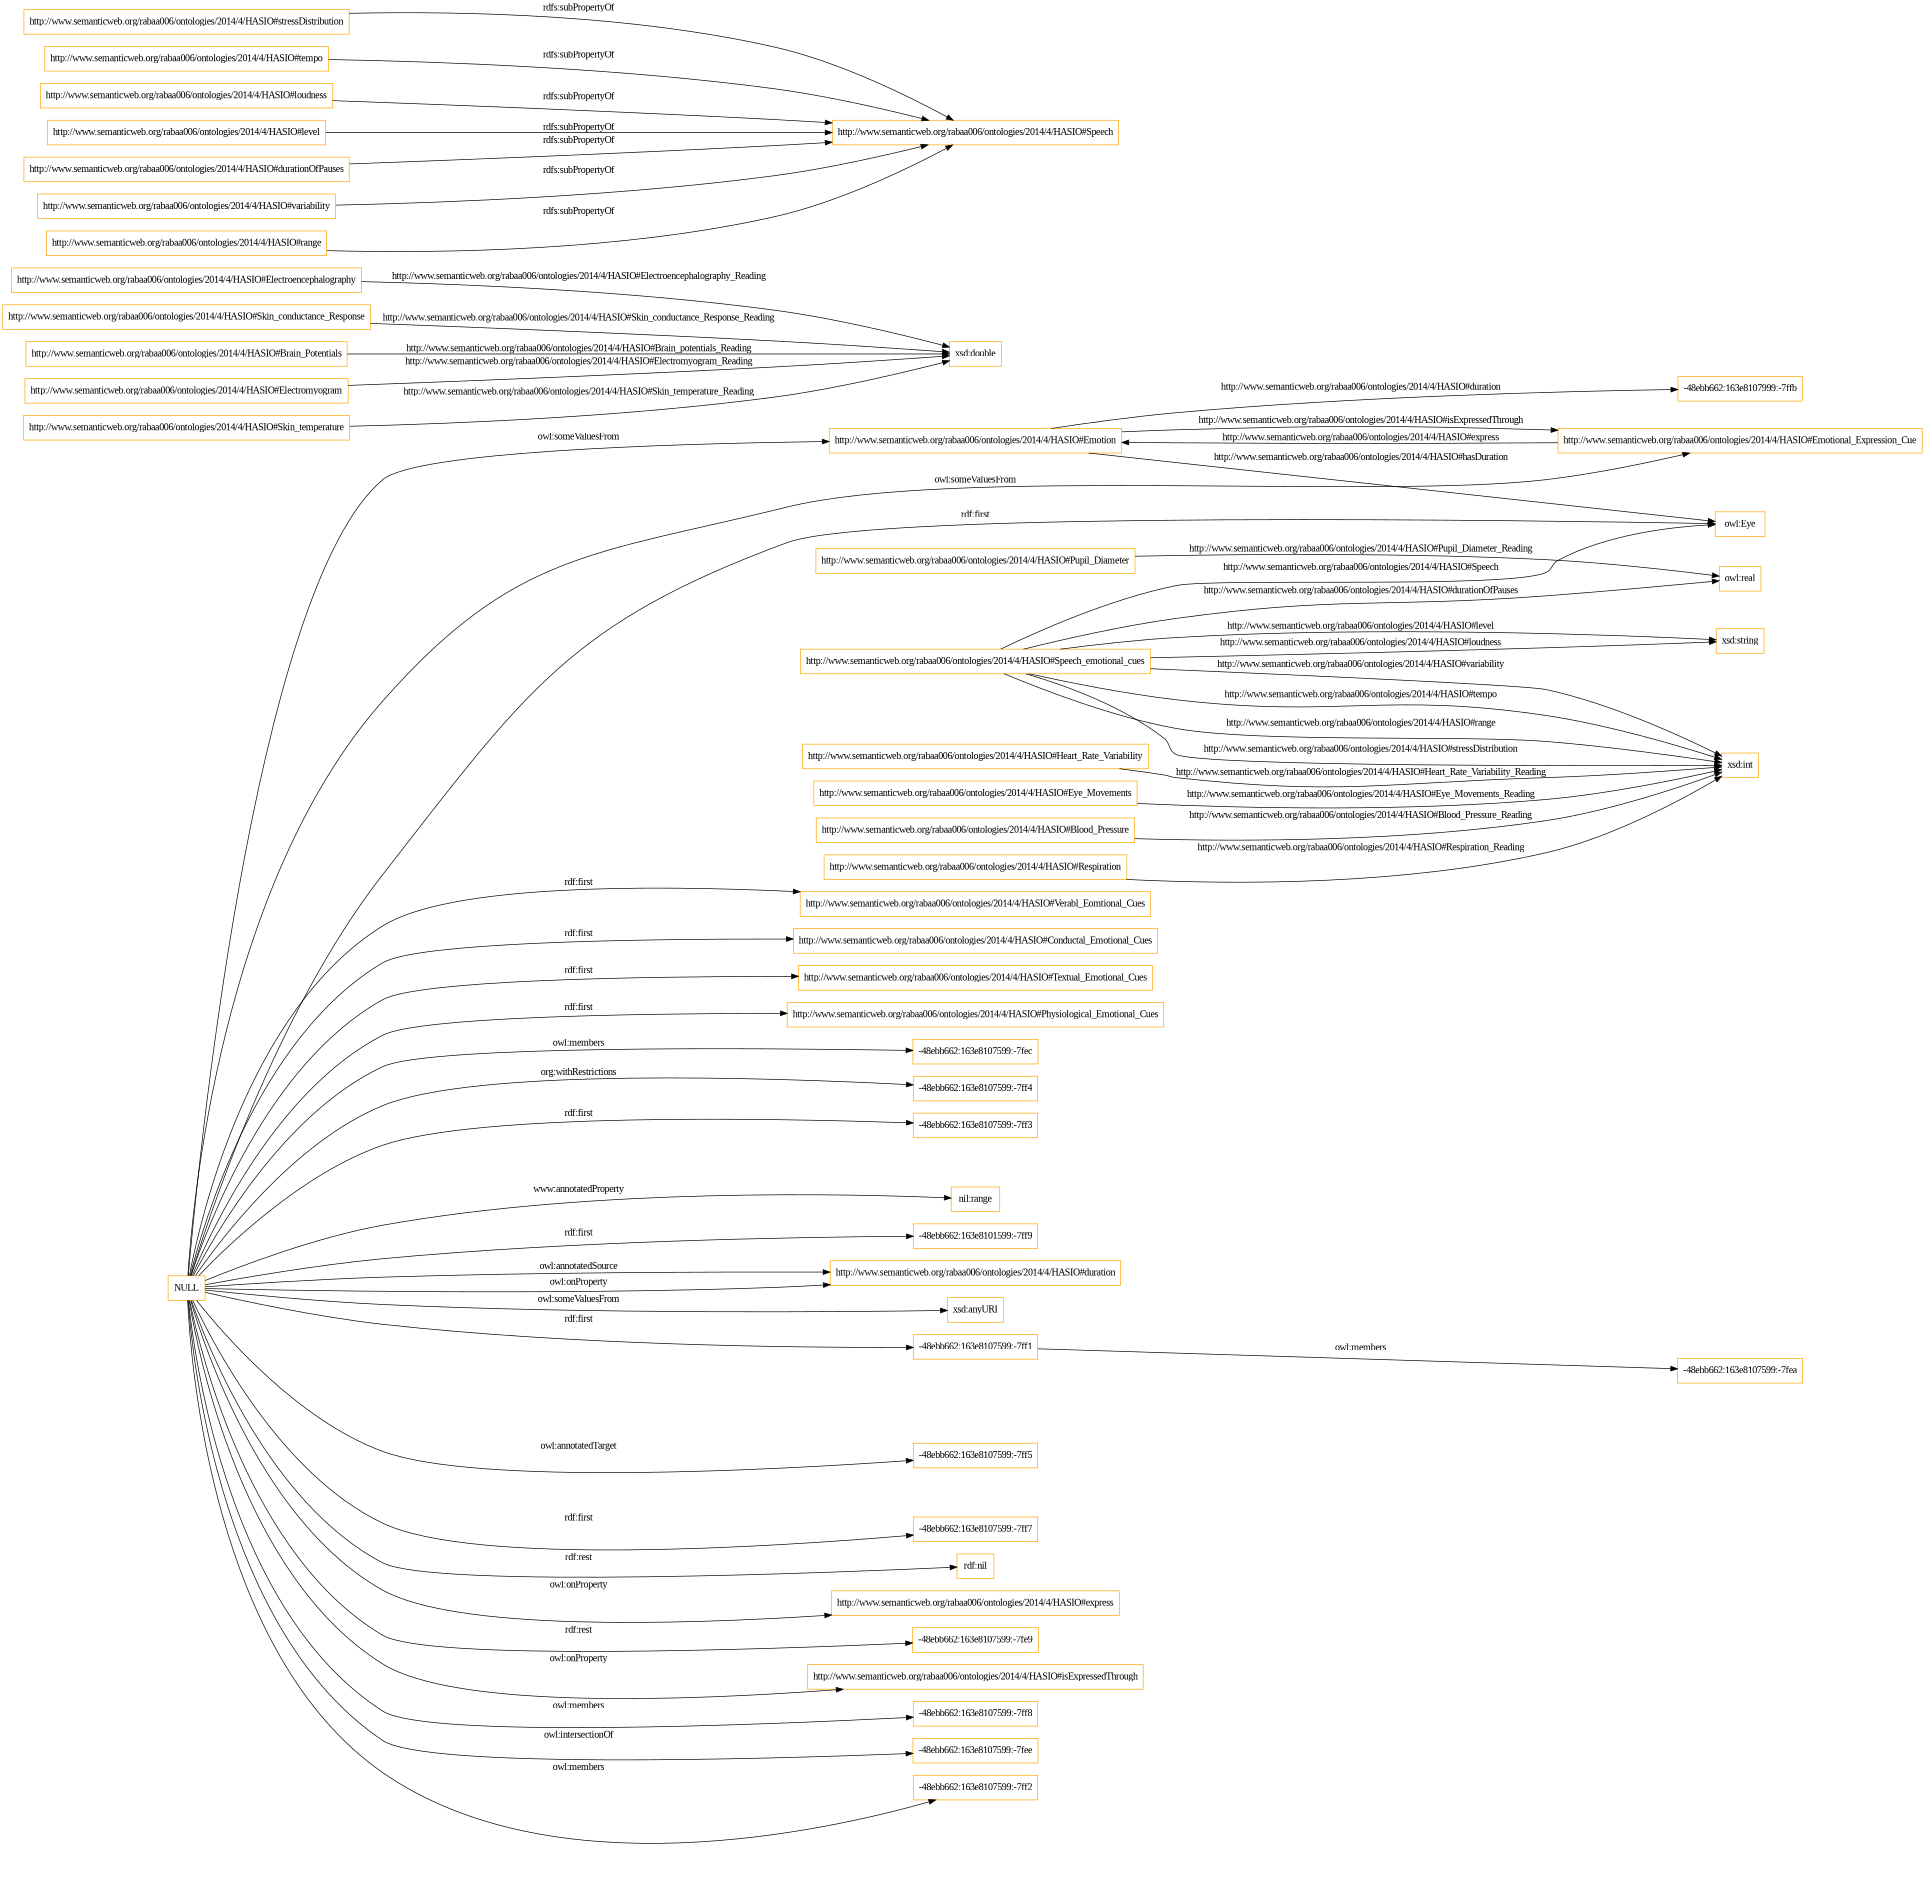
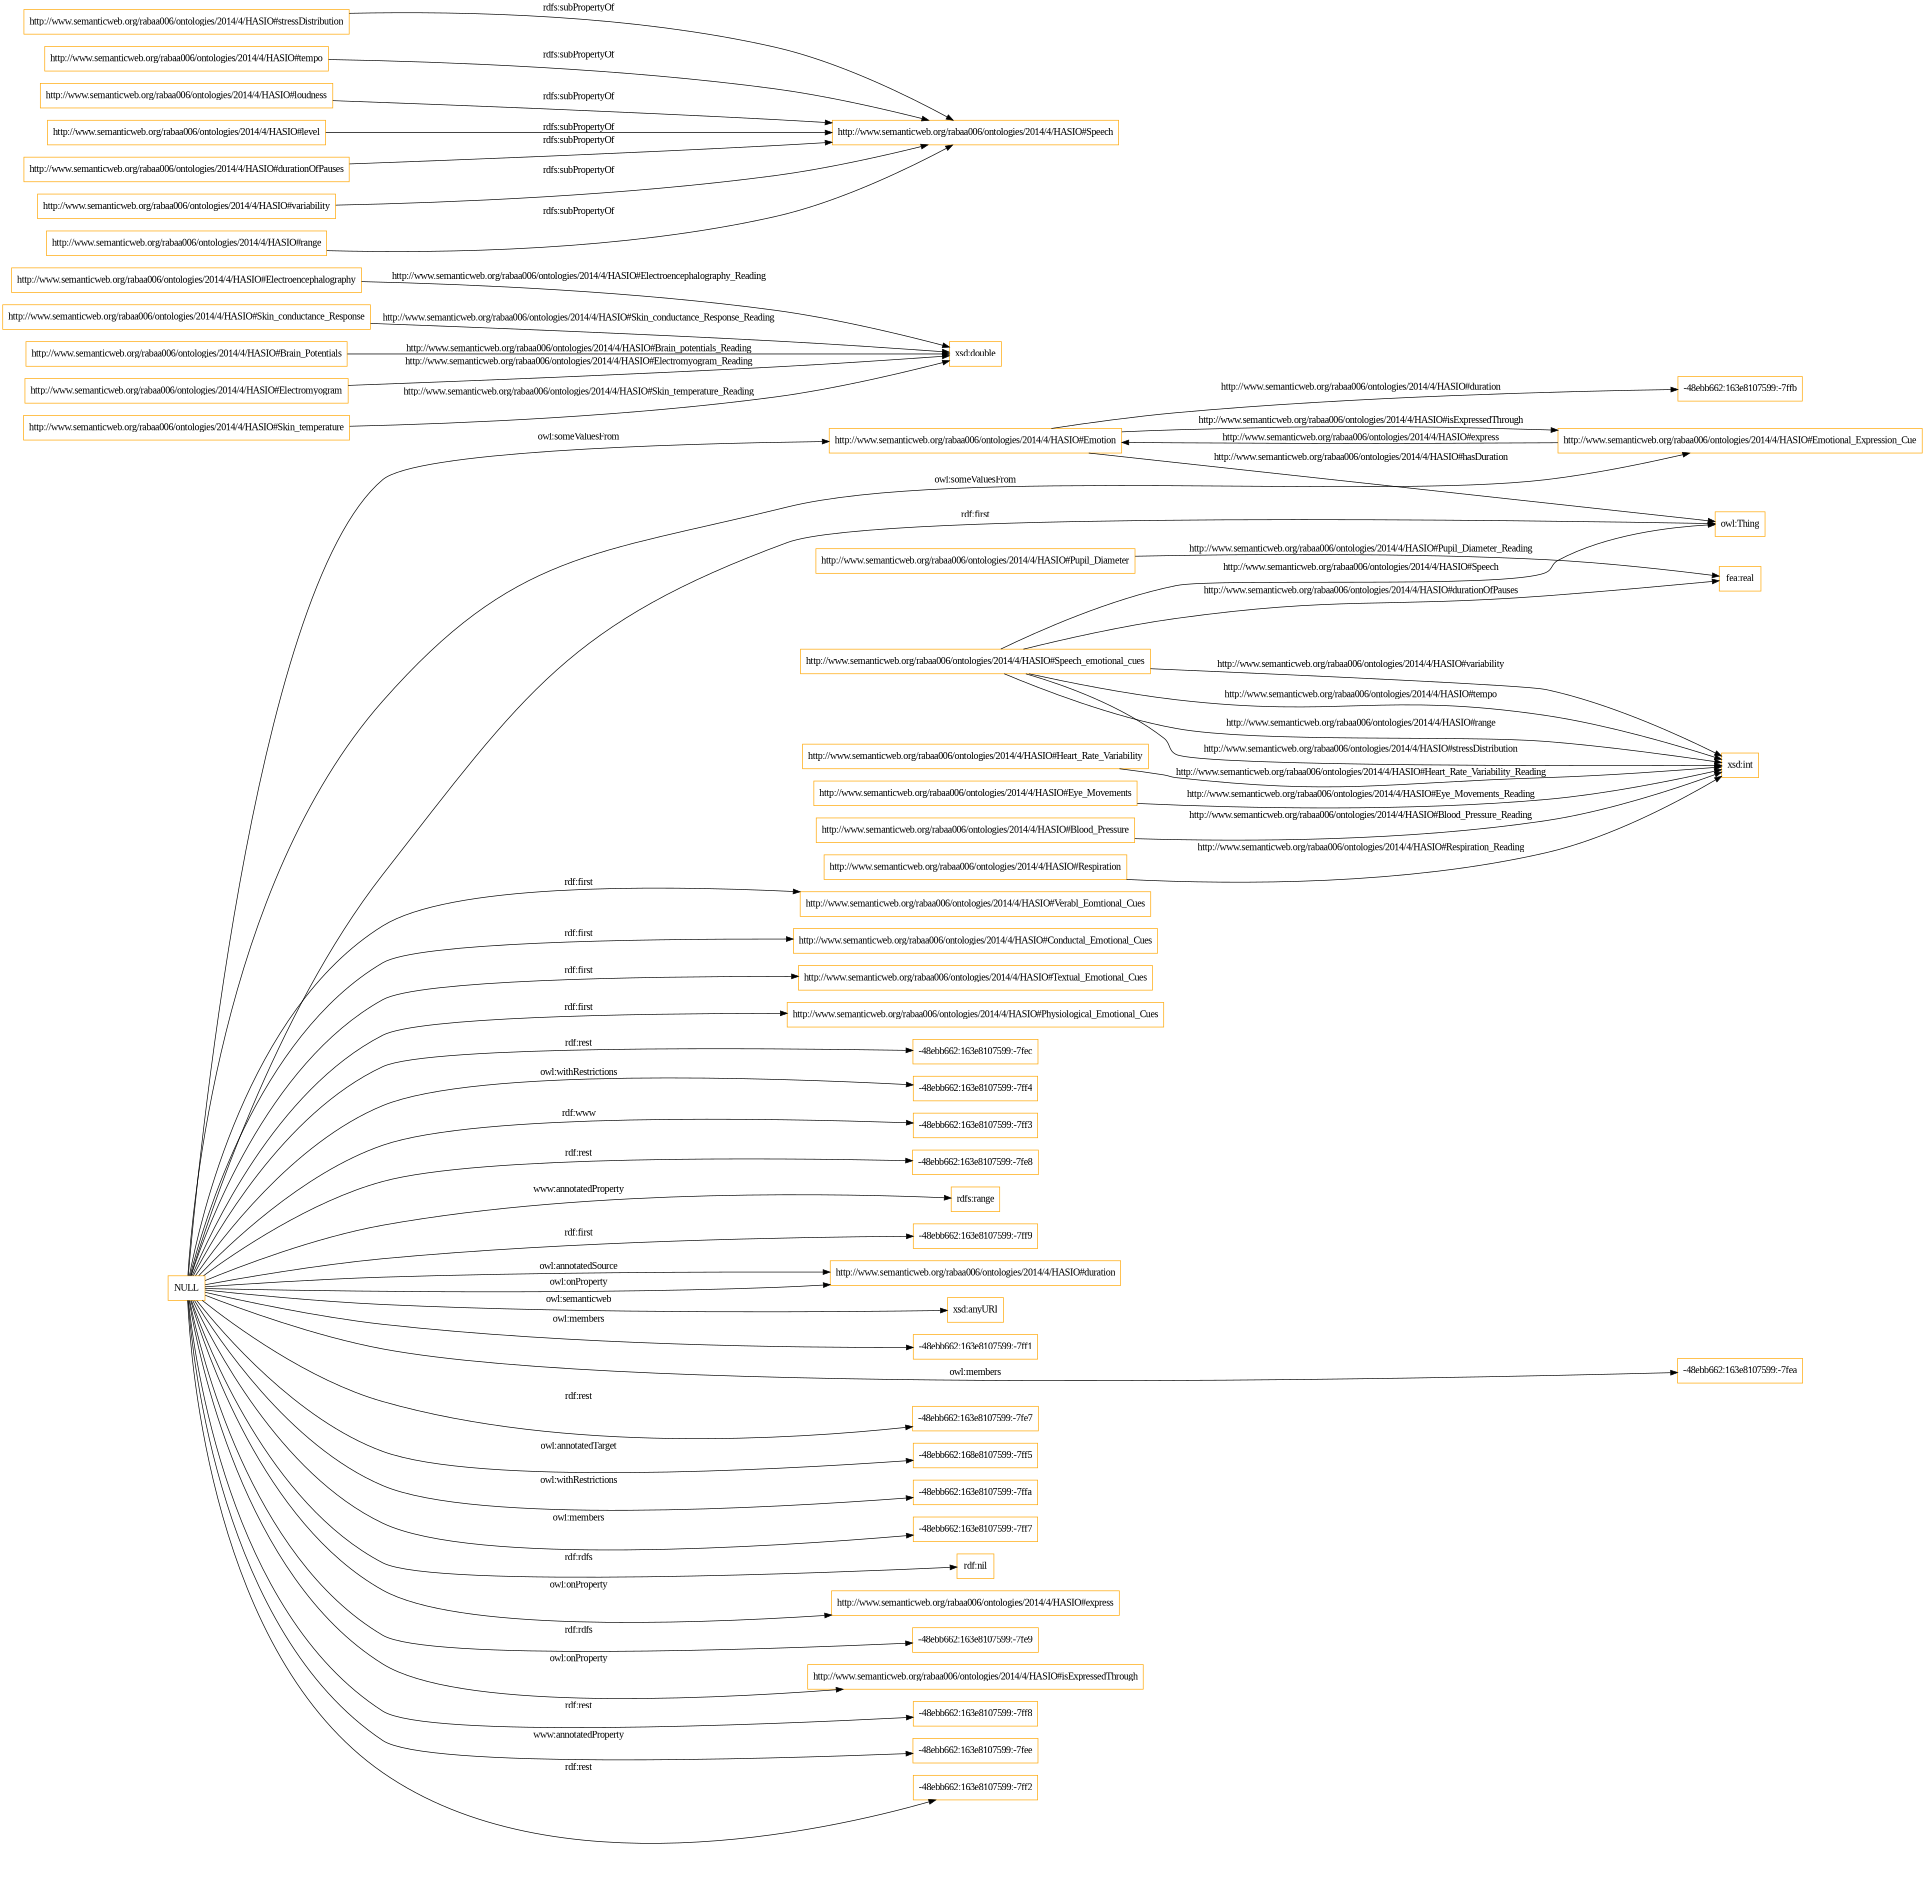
node "-48ebb662:163e8107999:-7ffb": label "-48ebb662:163e8107999:-7ffb" -> "-48ebb662:163e8107599:-7ffb"
node "owl:Eye": label "owl:Eye" -> "owl:Thing"
node "owl:real": label "owl:real" -> "fea:real"
node "xsd:string": removed
edge "NULL" -> "-48ebb662:163e8107599:-7fec": label "owl:members" -> "rdf:rest"
edge "NULL" -> "-48ebb662:163e8107599:-7ff4": label "org:withRestrictions" -> "owl:withRestrictions"
edge "NULL" -> "-48ebb662:163e8107599:-7ff3": label "rdf:first" -> "rdf:www"
node "-48ebb662:163e8107599:-7fe8": added
node "nil:range": label "nil:range" -> "rdfs:range"
node "-48ebb662:163e8101599:-7ff9": label "-48ebb662:163e8101599:-7ff9" -> "-48ebb662:163e8107599:-7ff9"
edge "NULL" -> "xsd:anyURI": label "owl:someValuesFrom" -> "owl:semanticweb"
edge "NULL" -> "-48ebb662:163e8107599:-7ff1": label "rdf:first" -> "owl:members"
edge "-48ebb662:163e8107599:-7ff1" -> "-48ebb662:163e8107599:-7fea": now "NULL" -> "-48ebb662:163e8107599:-7fea"
node "-48ebb662:163e8107599:-7fe7": added
node "-48ebb662:163e8107599:-7ff5": label "-48ebb662:163e8107599:-7ff5" -> "-48ebb662:168e8107599:-7ff5"
node "-48ebb662:163e8107599:-7ffa": added
edge "NULL" -> "-48ebb662:163e8107599:-7ff7": label "rdf:first" -> "owl:members"
edge "NULL" -> "rdf:nil": label "rdf:rest" -> "rdf:rdfs"
edge "NULL" -> "-48ebb662:163e8107599:-7fe9": label "rdf:rest" -> "rdf:rdfs"
edge "NULL" -> "-48ebb662:163e8107599:-7ff8": label "owl:members" -> "rdf:rest"
edge "NULL" -> "-48ebb662:163e8107599:-7fee": label "owl:intersectionOf" -> "www:annotatedProperty"
edge "NULL" -> "-48ebb662:163e8107599:-7ff2": label "owl:members" -> "rdf:rest"
